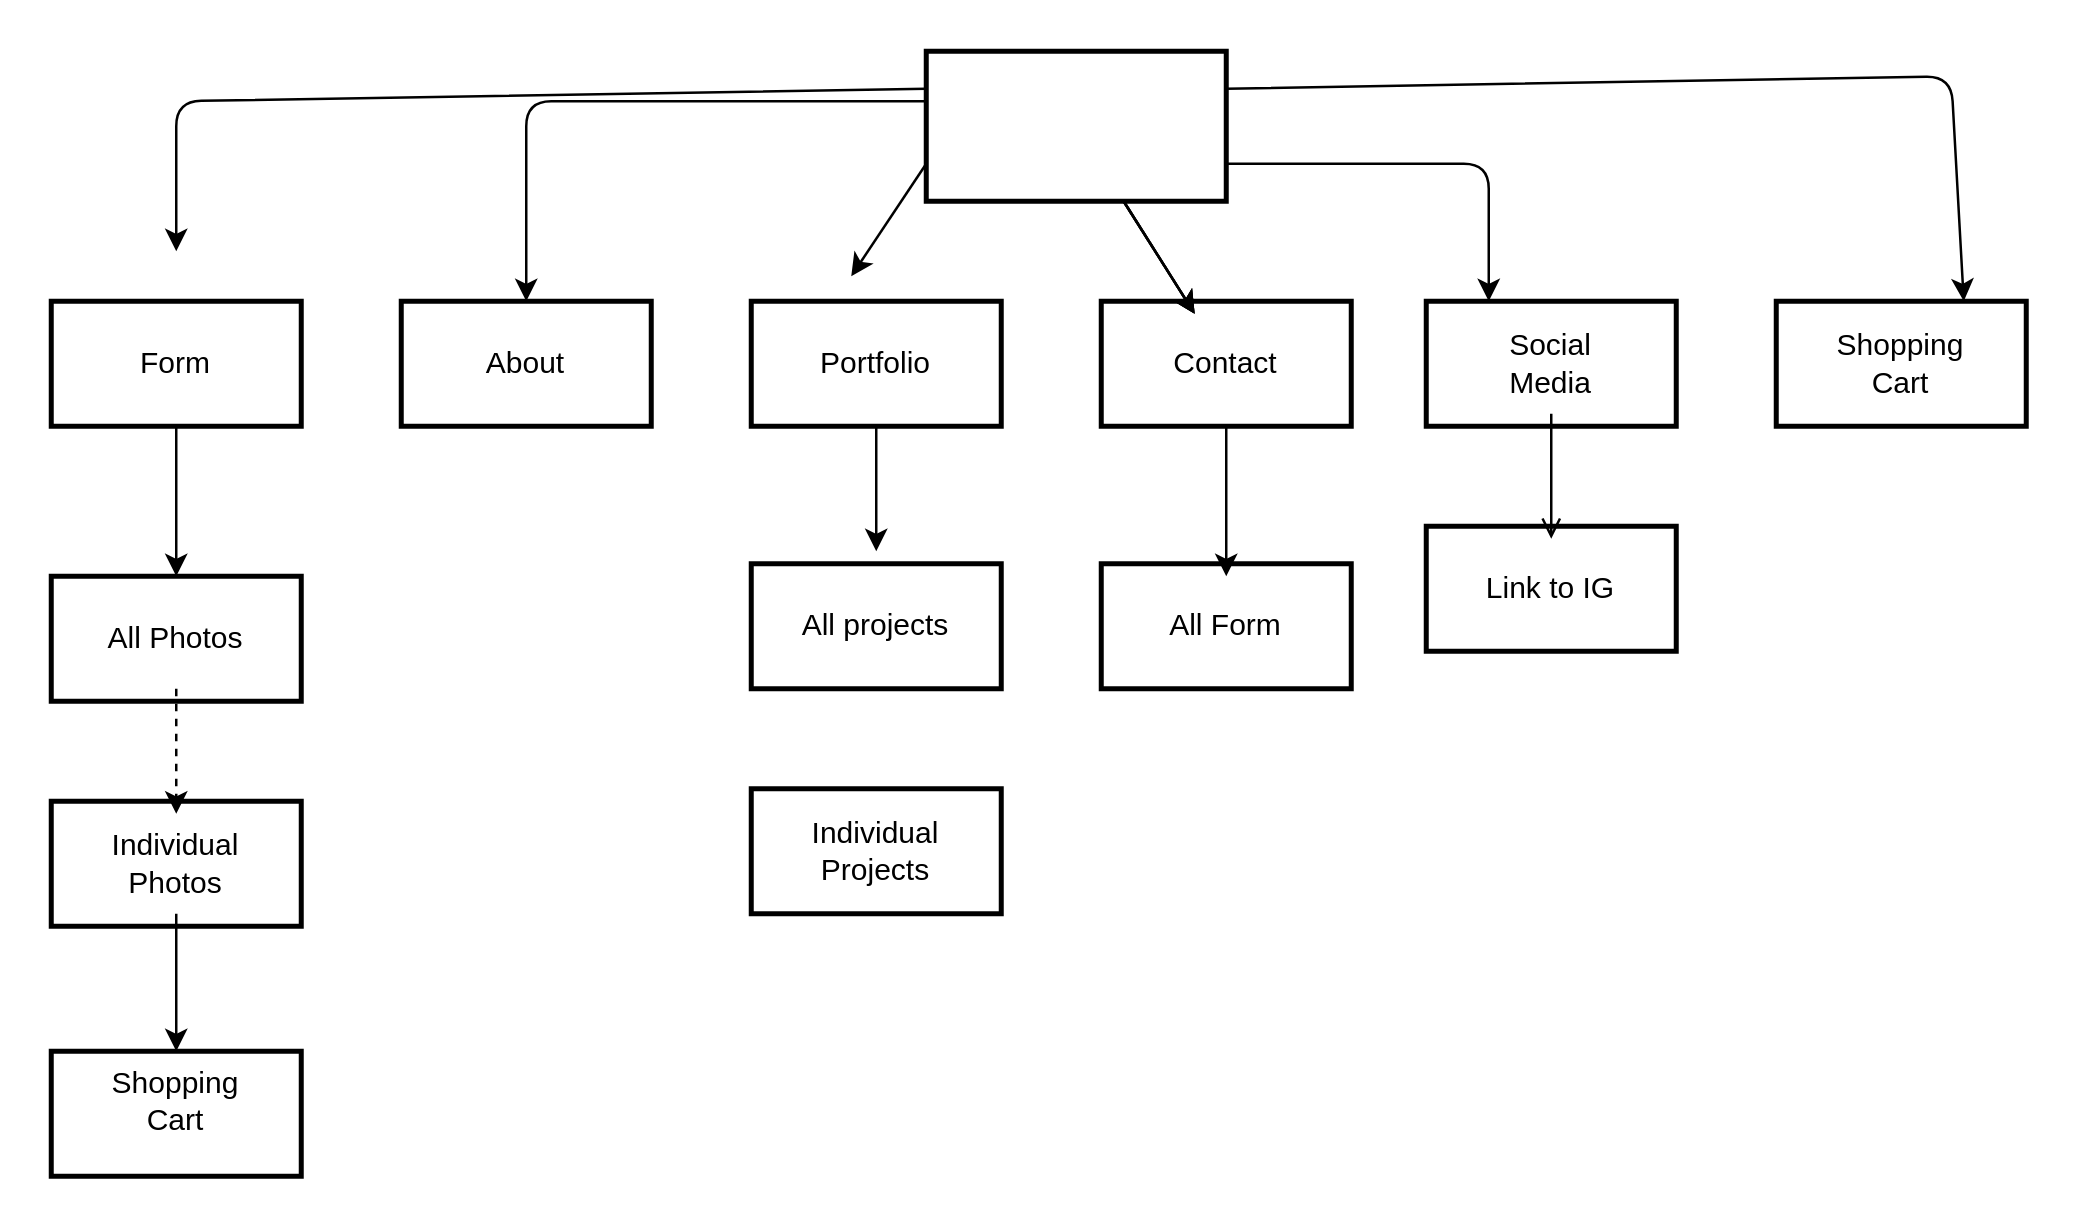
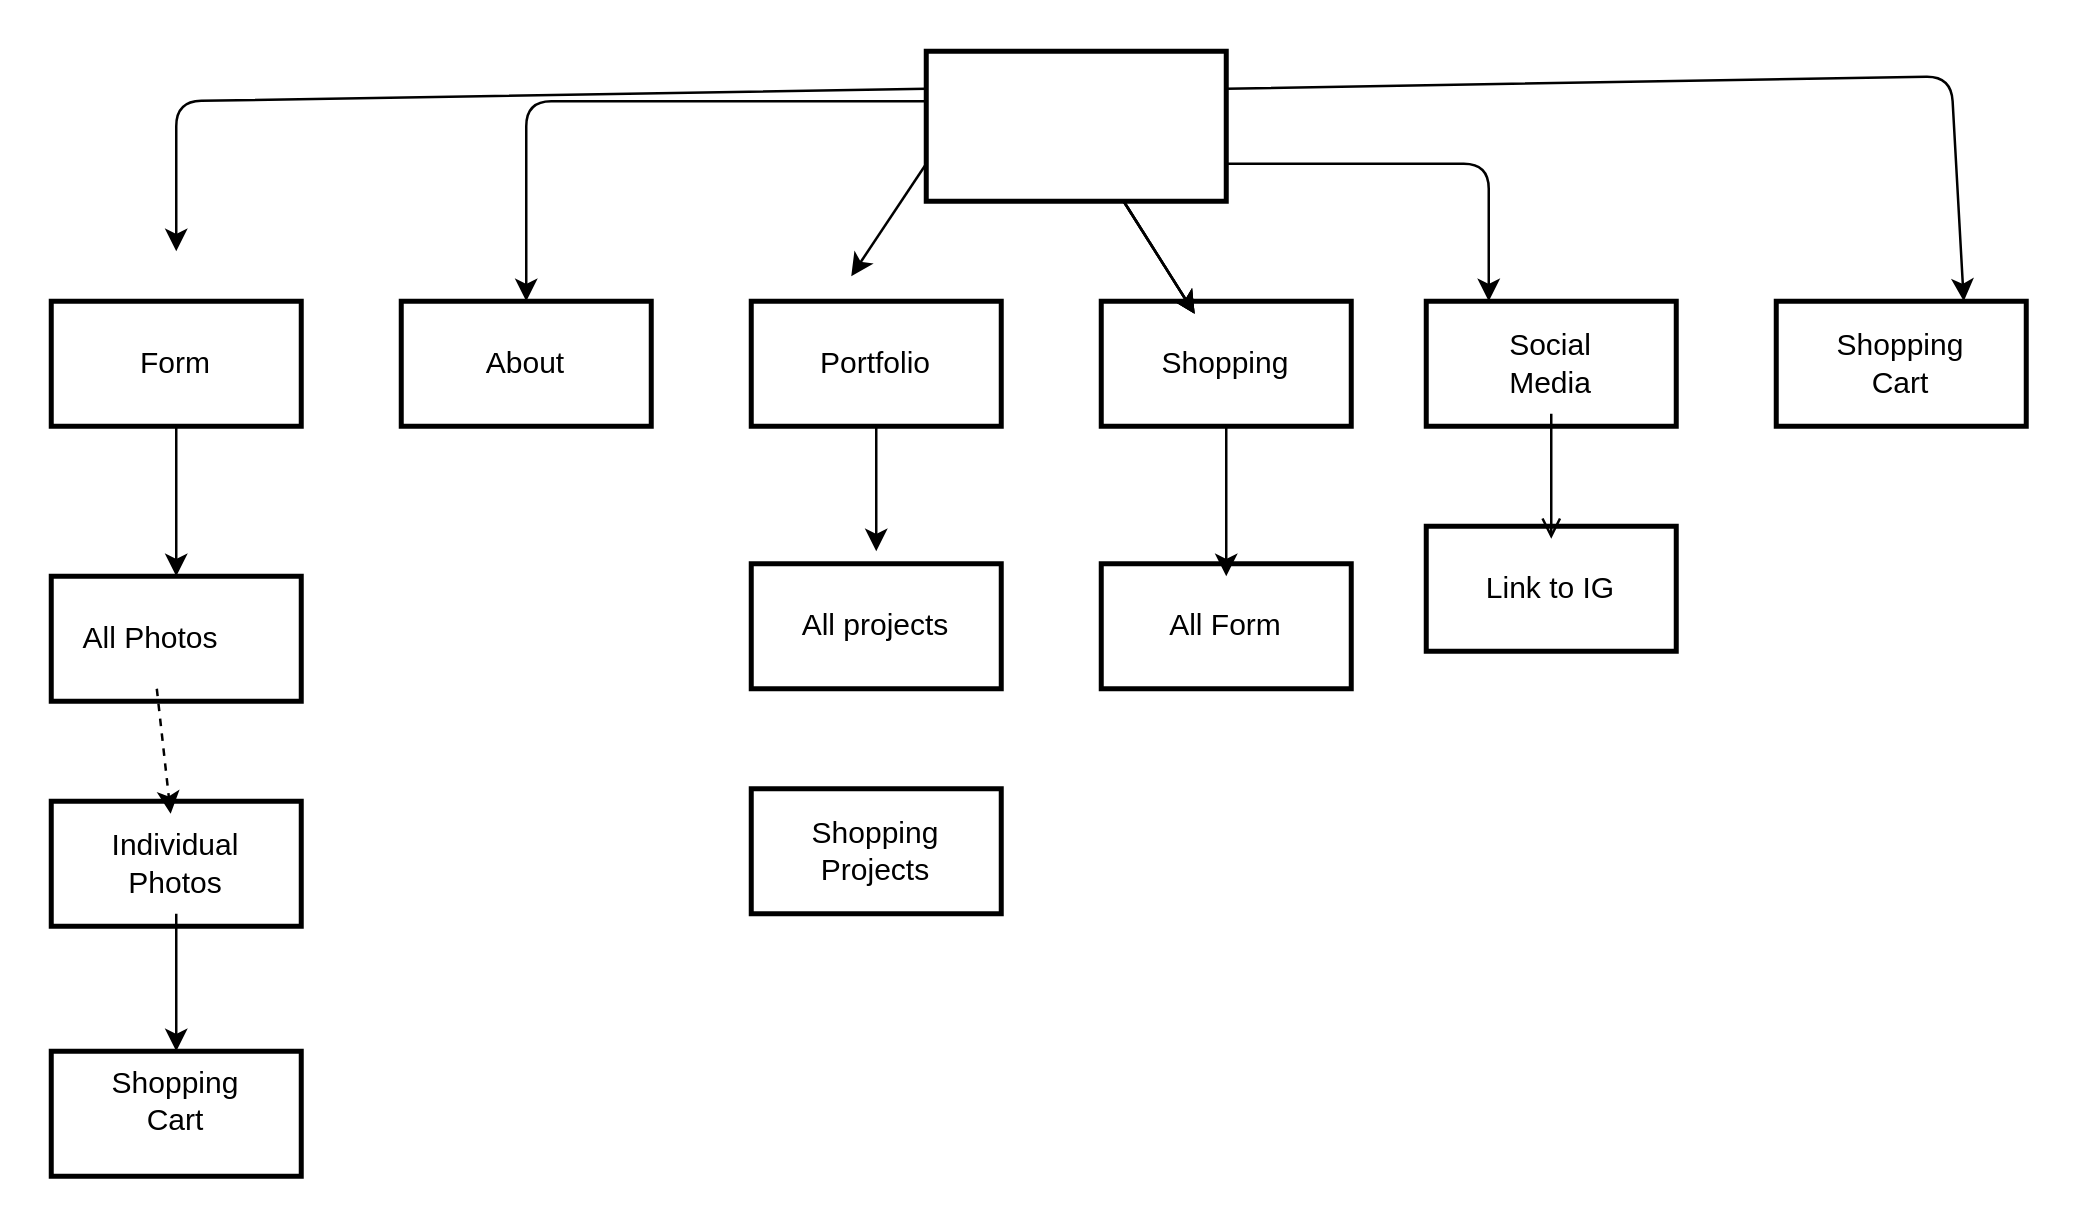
node "Contact": label "Contact" -> "Shopping"
node "All Photos": moved (176, 639) -> (151, 639)
node "Individual Projects": label "Individual Projects" -> "Shopping Projects"
